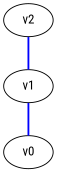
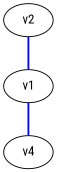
node "v0": label "v0" -> "v4"
